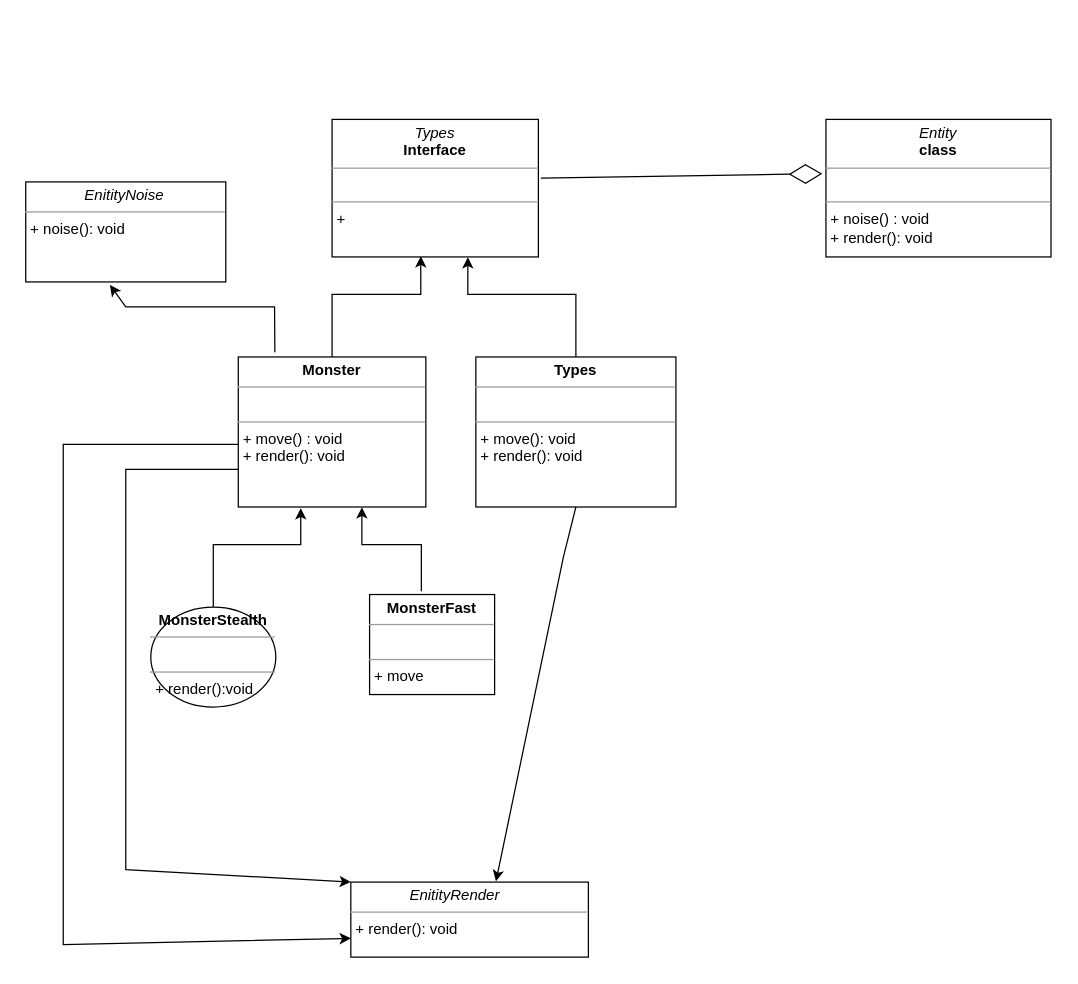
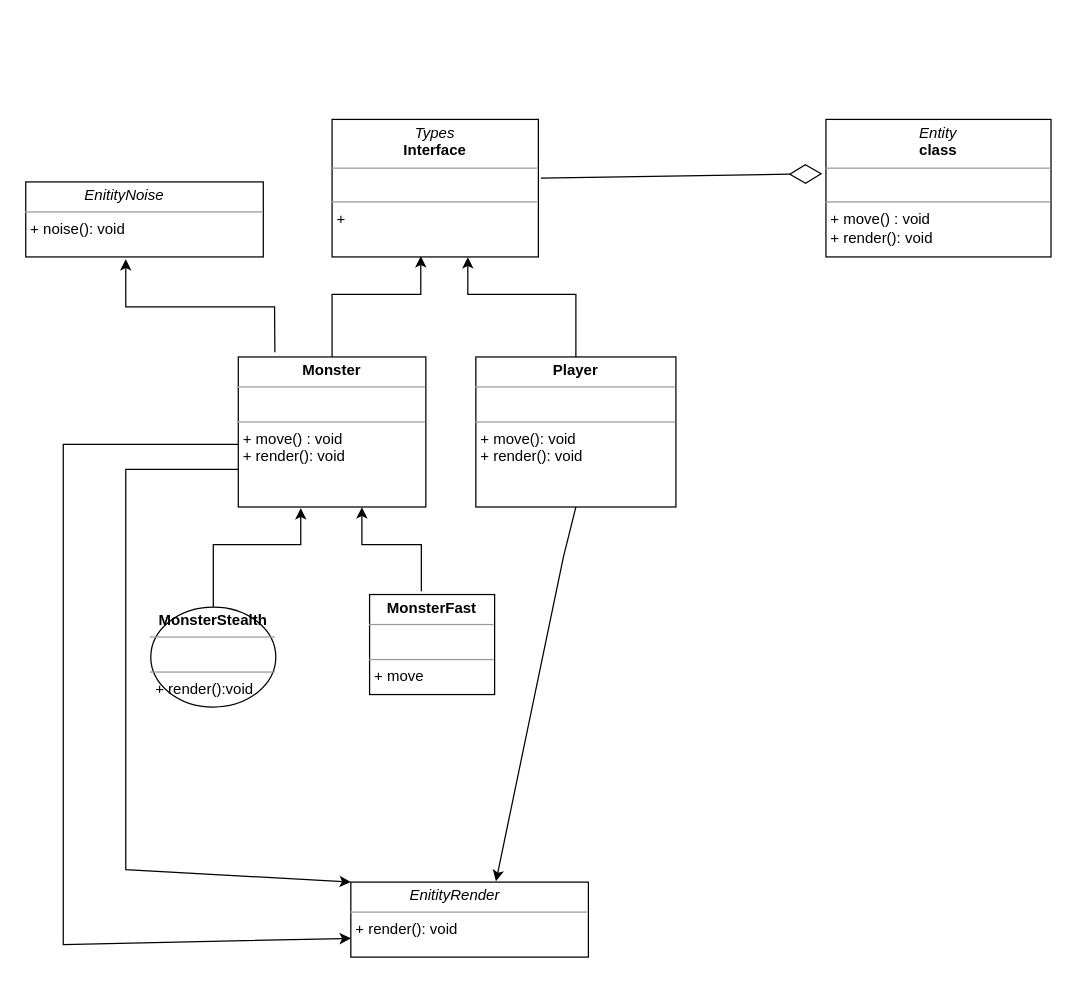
node "Entity class + noise() : void + render(): void": label "Entity class + noise() : void + render(): void" -> "Entity class + move() : void + render(): void"
node "EnitityNoise + noise(): void": size 200x100 -> 238x75
node "Types + move(): void + render(): void": label "Types + move(): void + render(): void" -> "Player + move(): void + render(): void"
